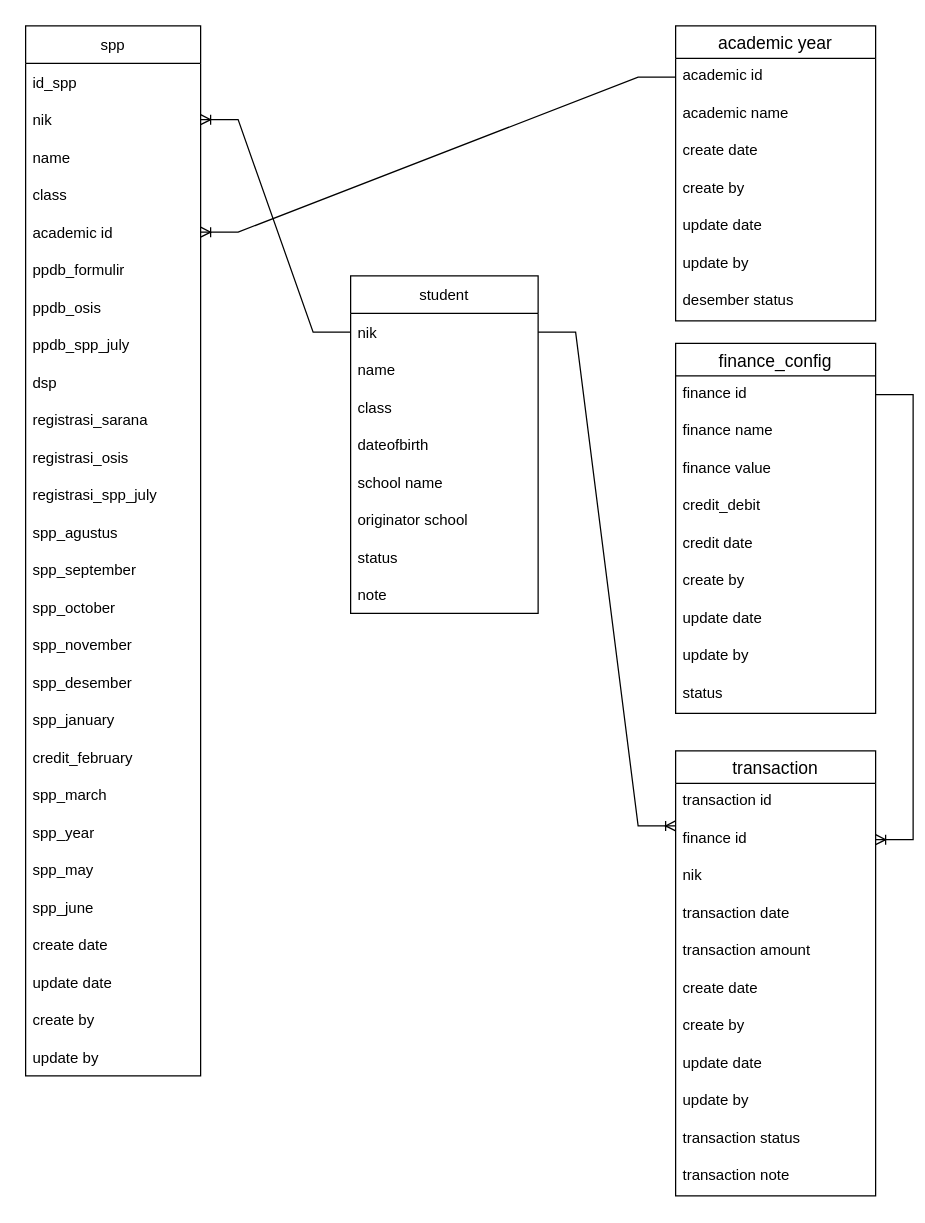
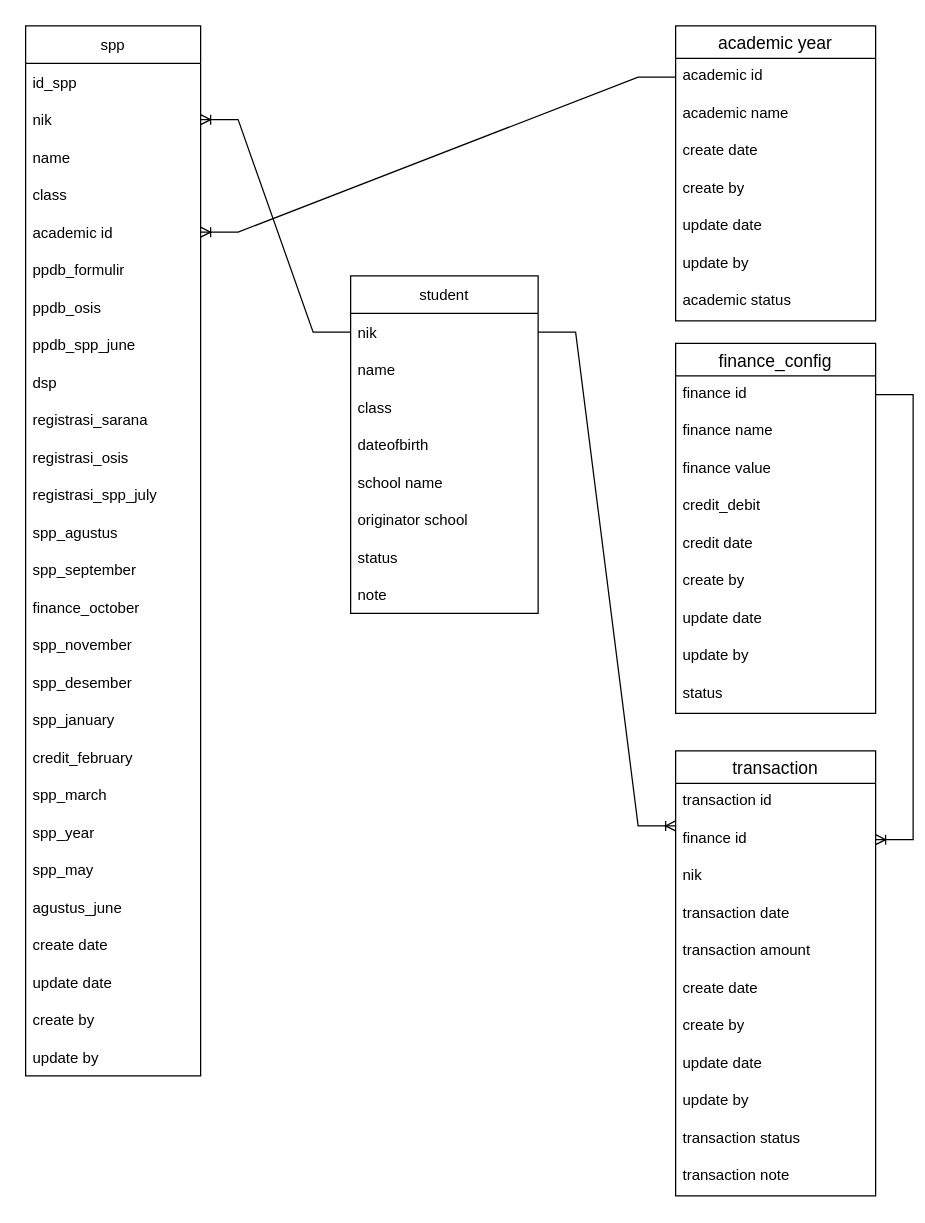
node "desember status": label "desember status" -> "academic status"
node "ppdb_spp_july": label "ppdb_spp_july" -> "ppdb_spp_june"
node "spp_october": label "spp_october" -> "finance_october"
node "spp_june": label "spp_june" -> "agustus_june"
